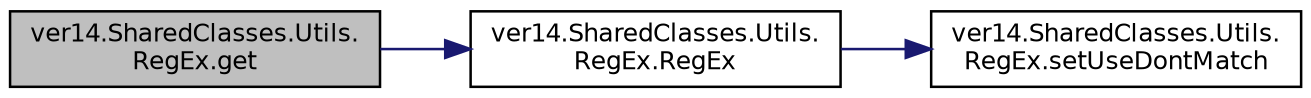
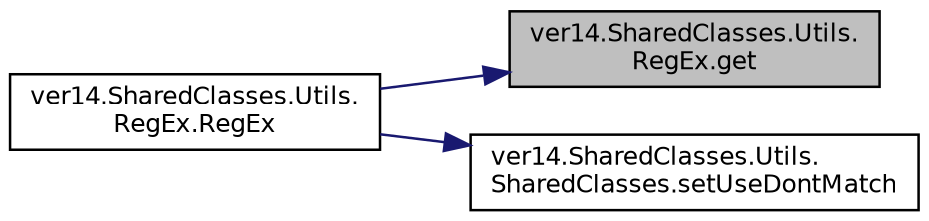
edge "ver14.SharedClasses.Utils. RegEx.get" -> "ver14.SharedClasses.Utils. RegEx.RegEx": reversed
node "ver14.SharedClasses.Utils. RegEx.setUseDontMatch": label "ver14.SharedClasses.Utils. RegEx.setUseDontMatch" -> "ver14.SharedClasses.Utils. SharedClasses.setUseDontMatch"
